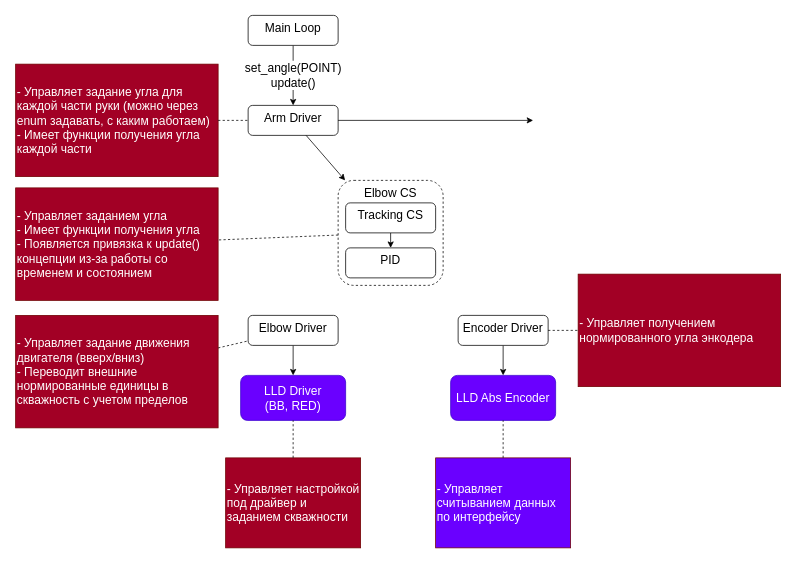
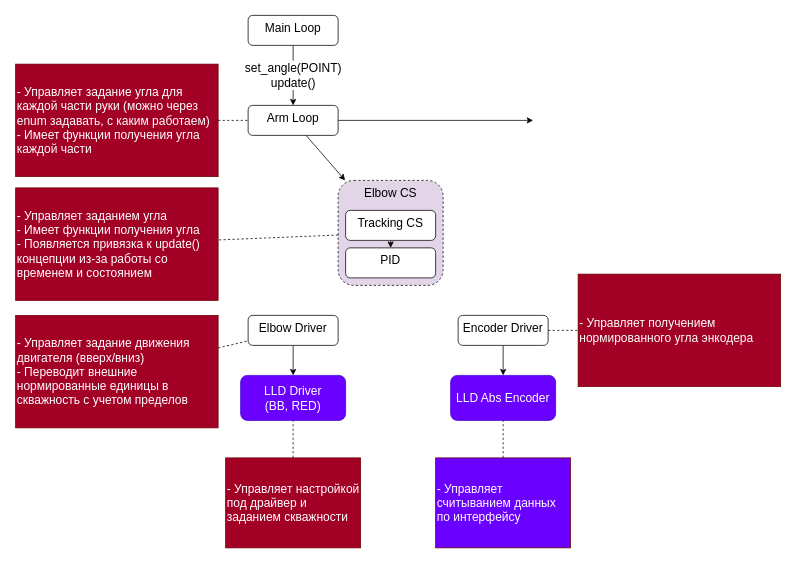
node "Arm Driver": label "Arm Driver" -> "Arm Loop"
node "Elbow CS": fillcolor #ffffff -> #e1d5e7
node "Tracking CS": moved (390, 218) -> (390, 225)
